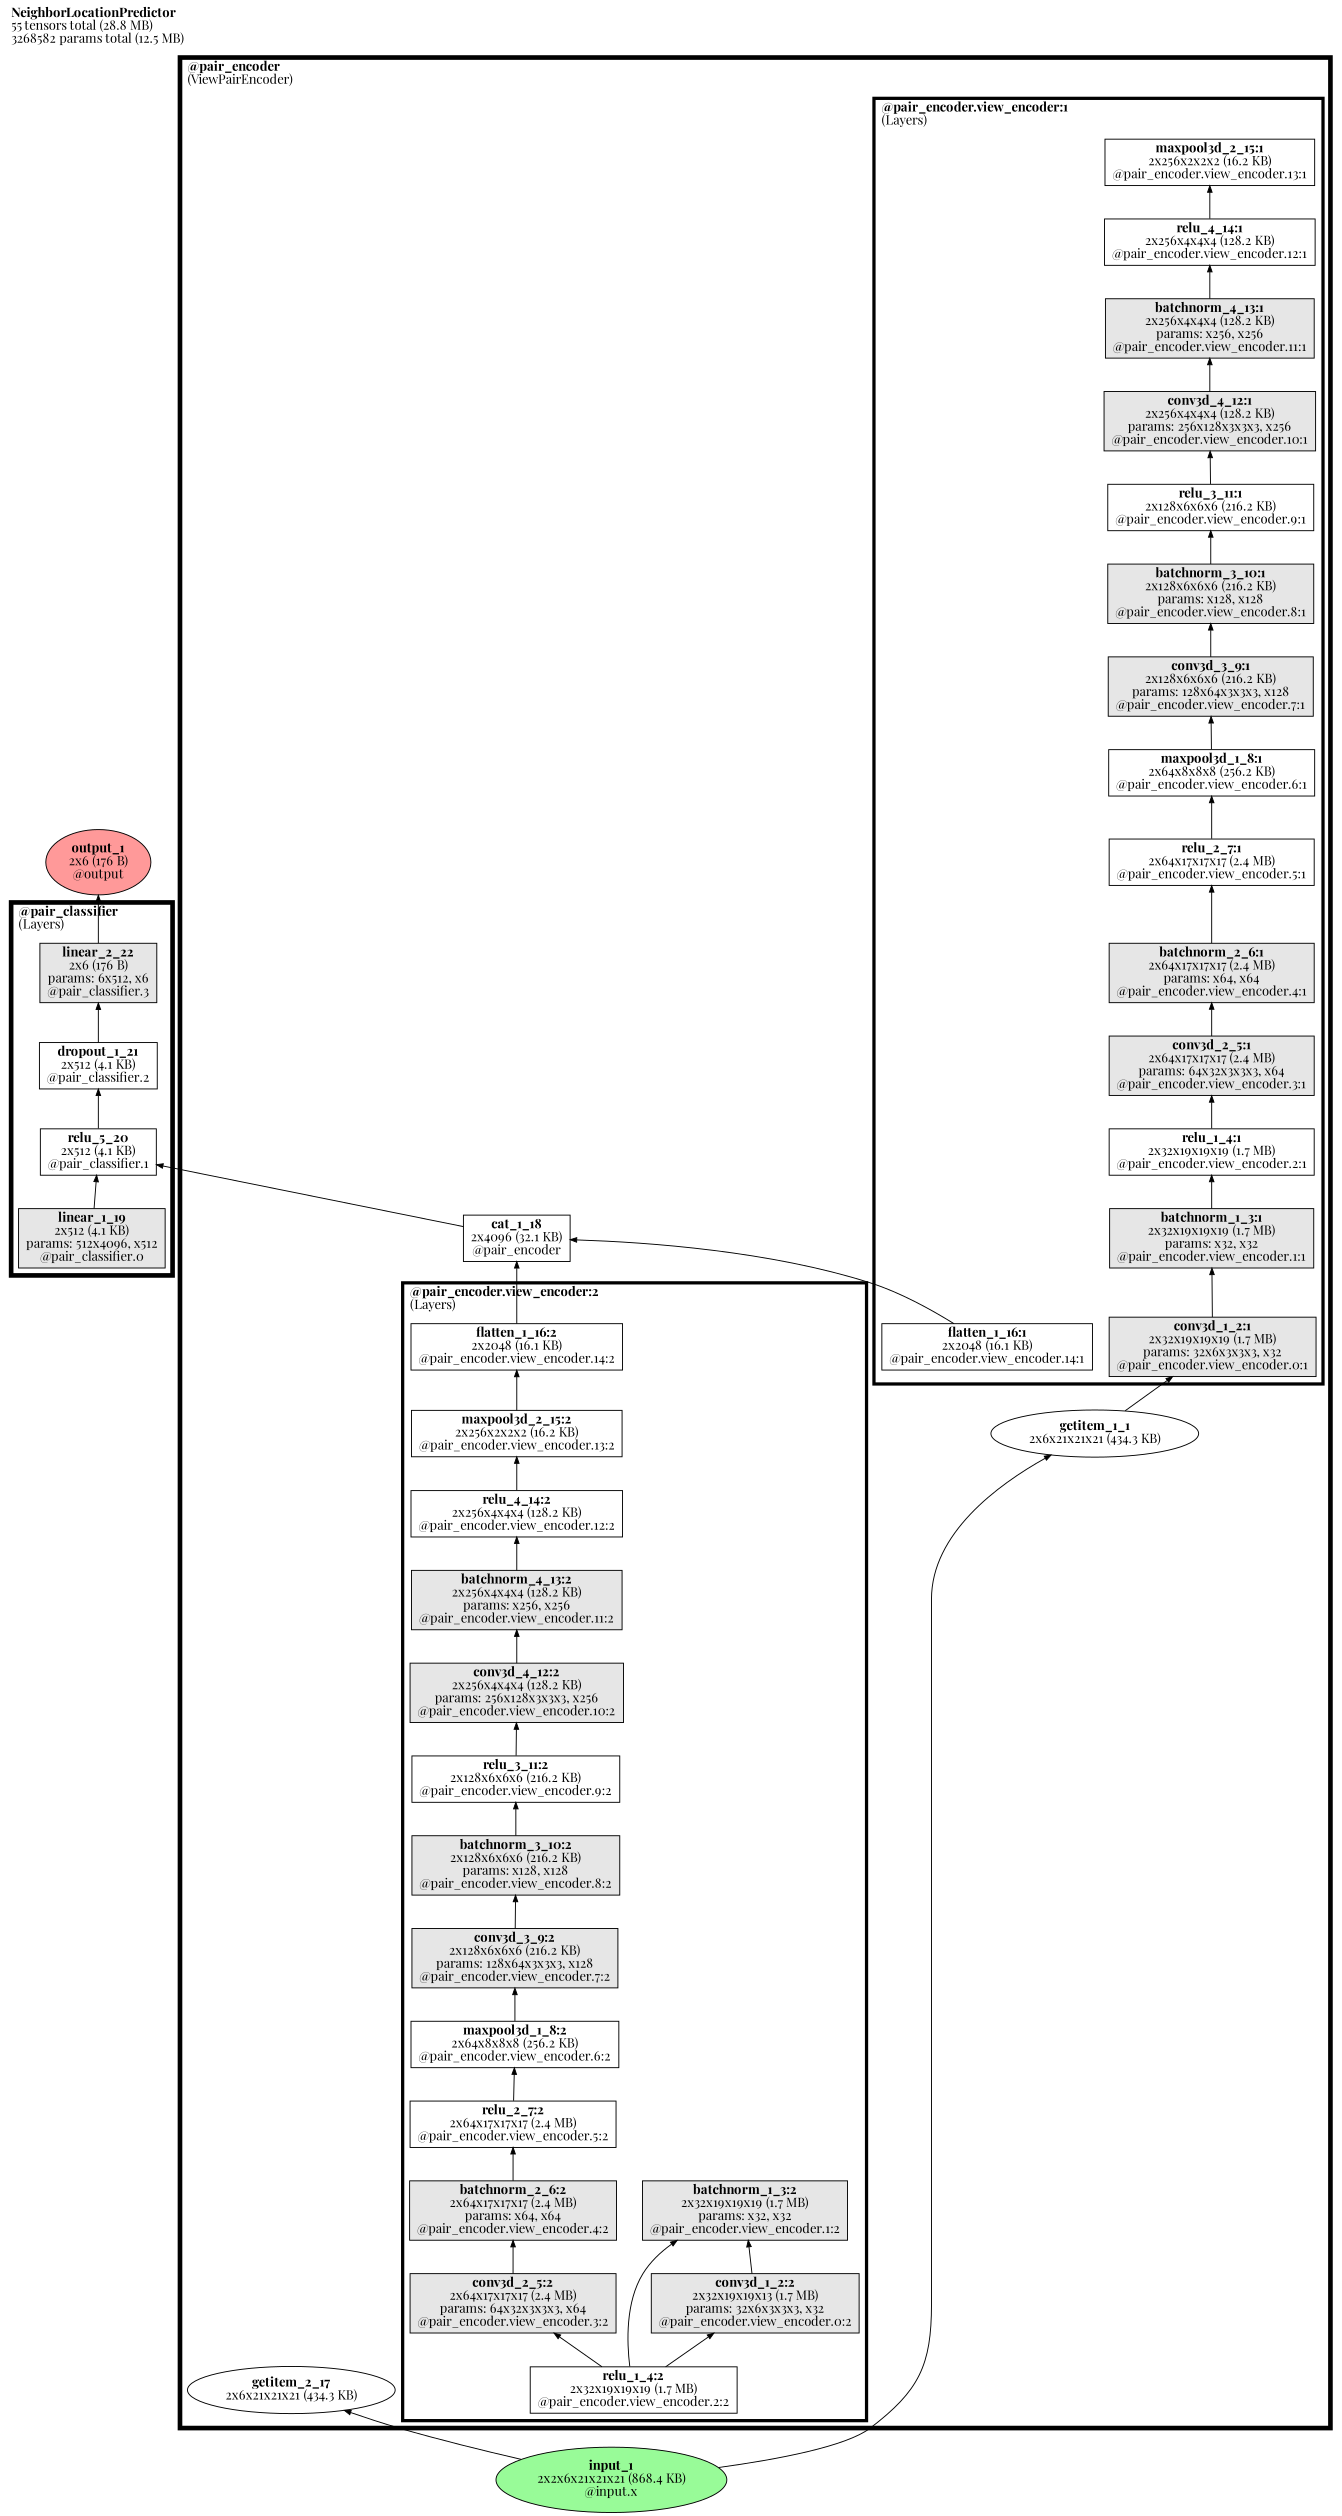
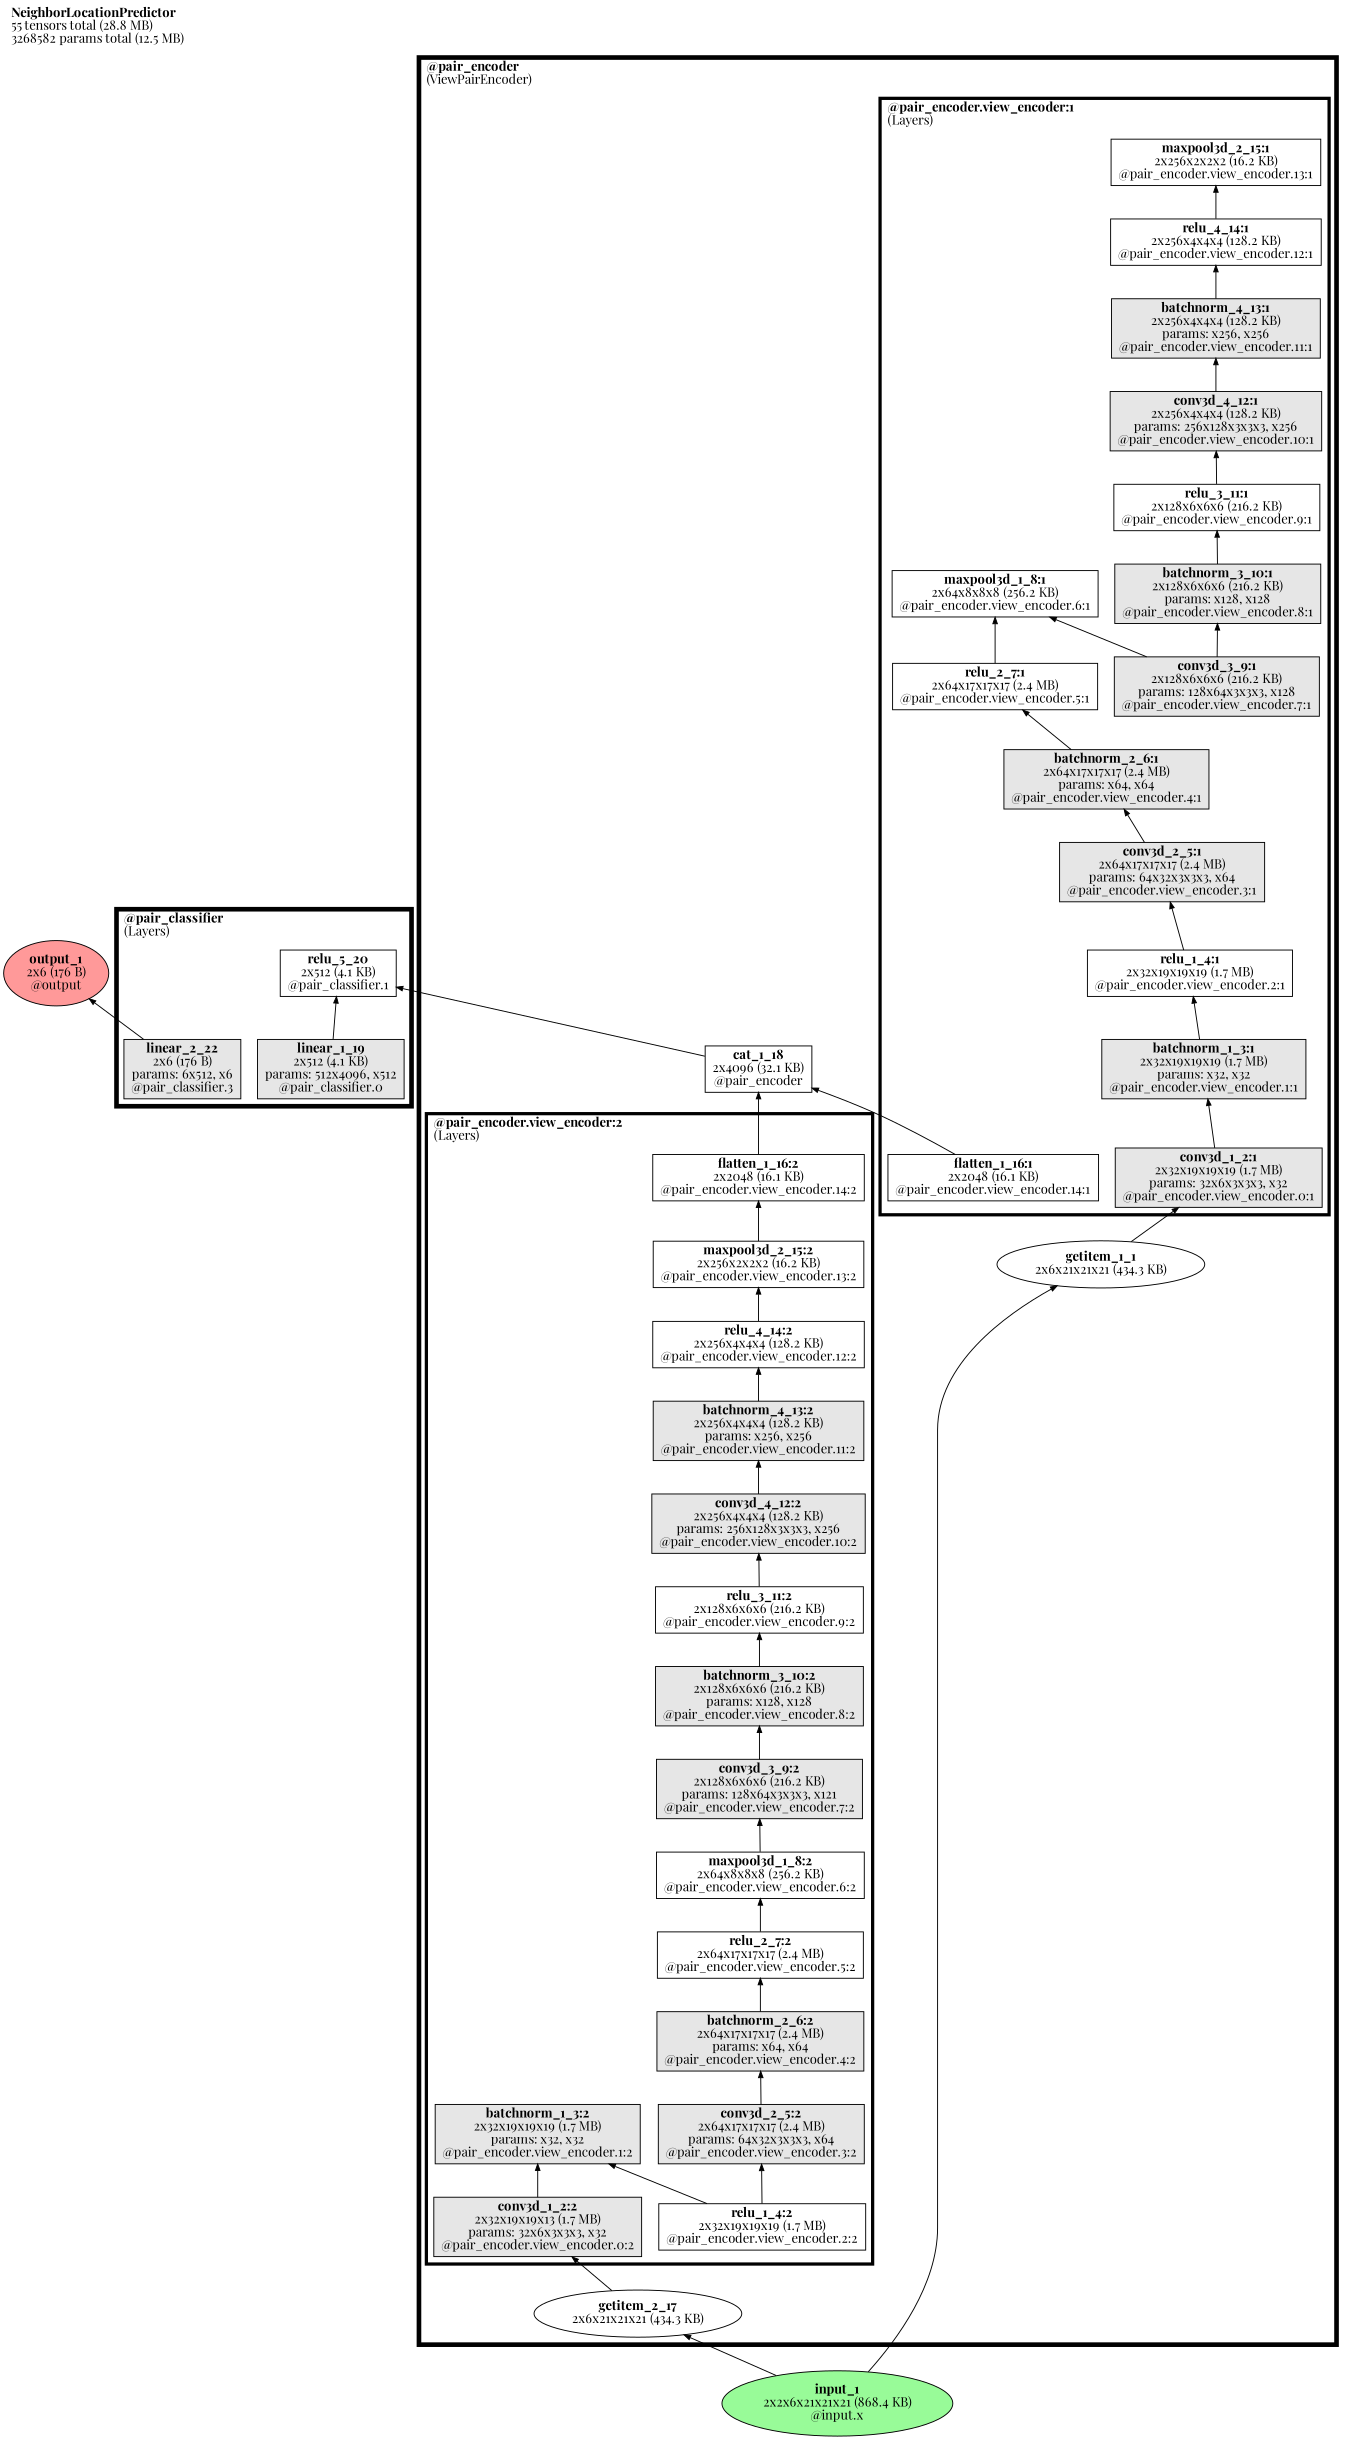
edge "maxpool3d_1_8:1" -> "conv3d_3_9:1": reversed
node "dropout_1_21": removed
node "conv3d_3_9:2": text "params: 128x64x3x3x3, x128" -> "params: 128x64x3x3x3, x121"
edge "relu_1_4:2" -> "conv3d_1_2:2": now "getitem_2_17" -> "conv3d_1_2:2"
